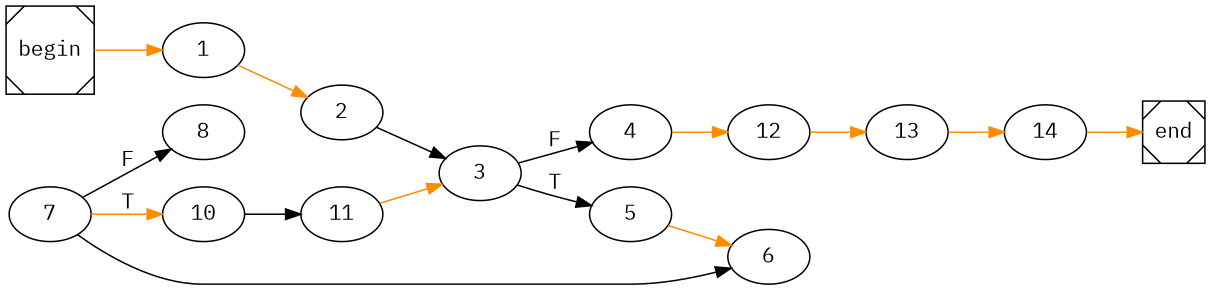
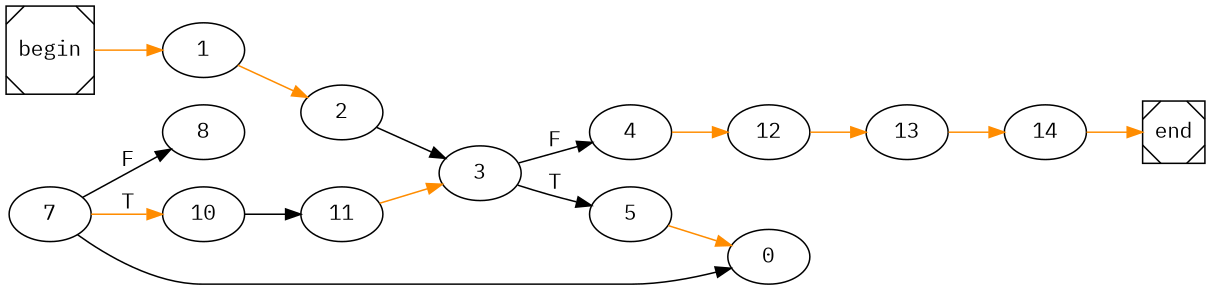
node "6": label "6" -> "0"
